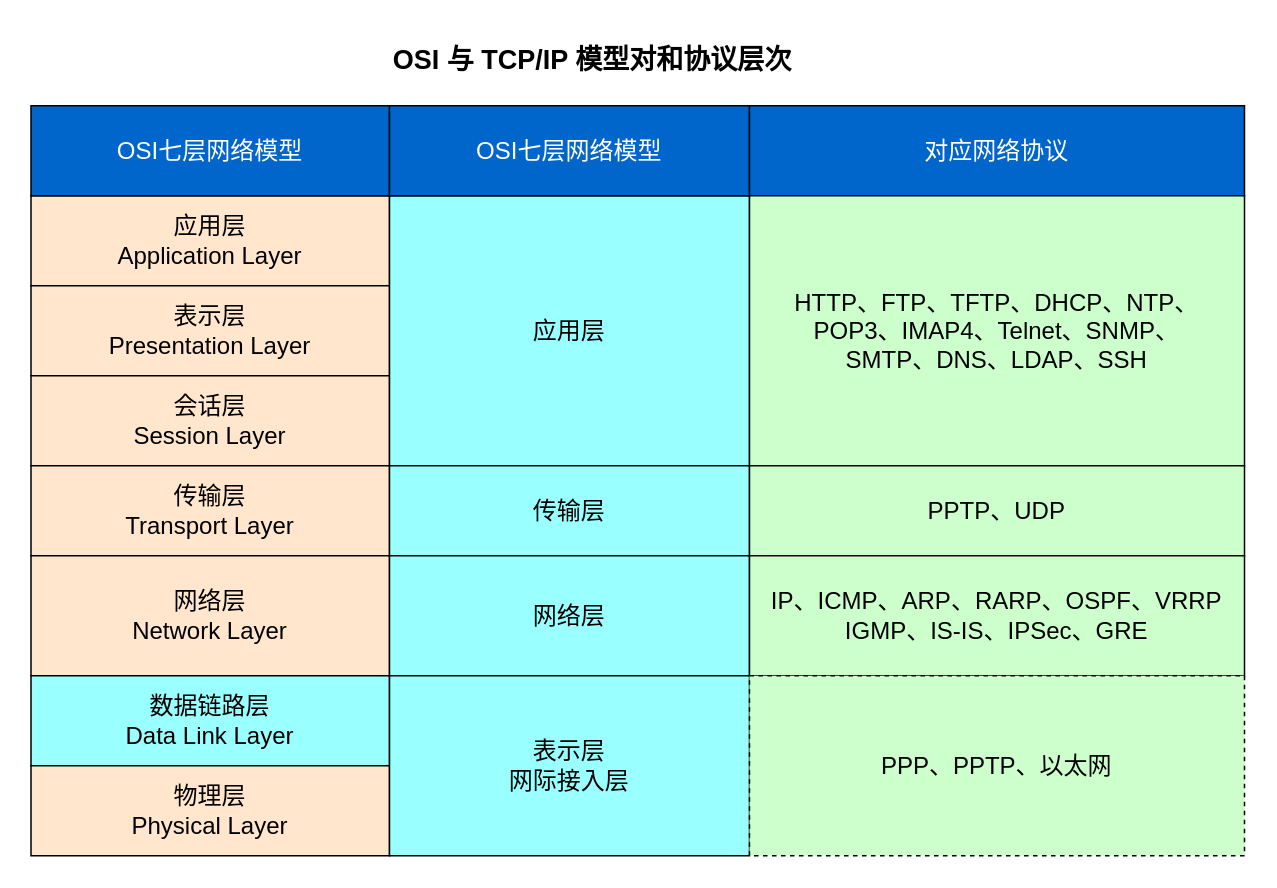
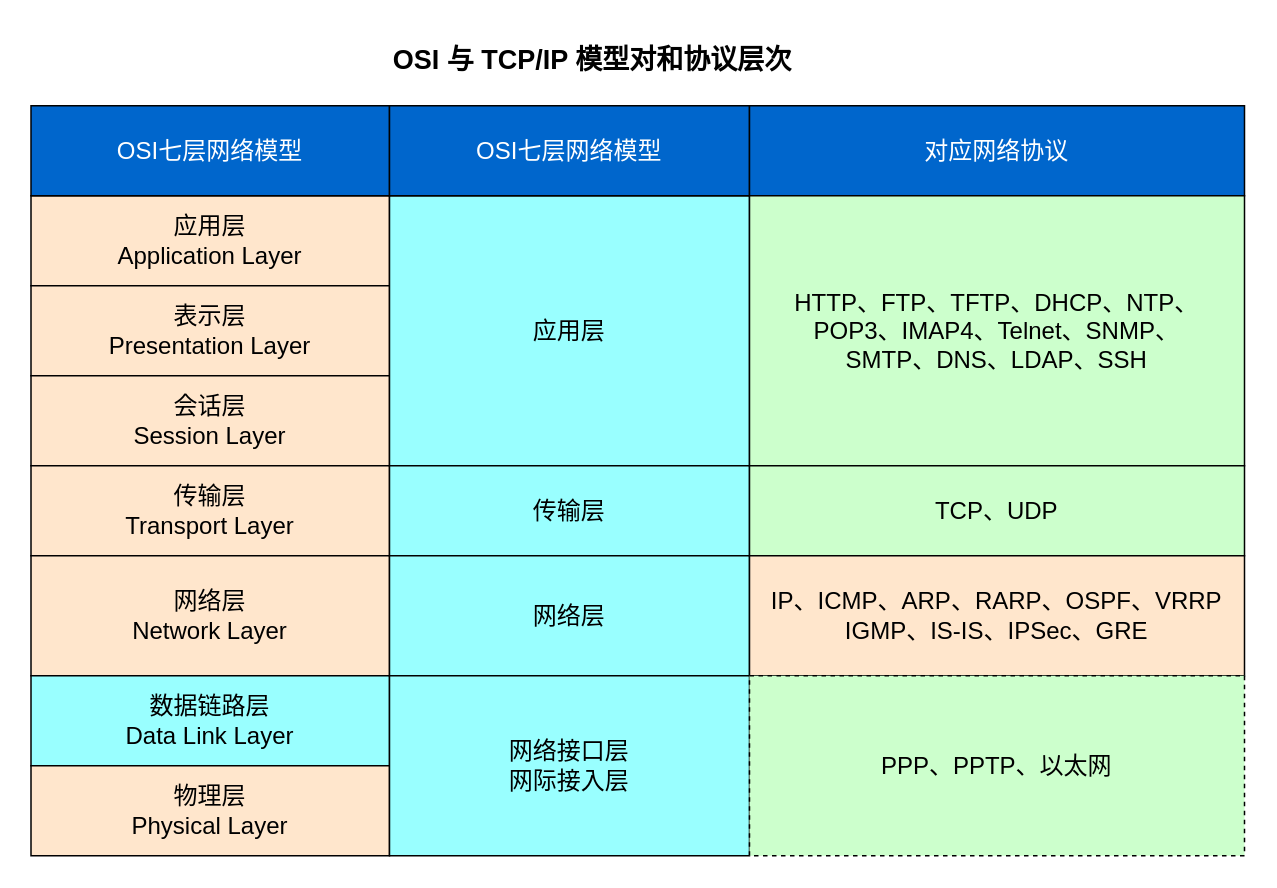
node "PPTP、UDP": label "PPTP、UDP" -> "TCP、UDP"
node "IP、ICMP、ARP、RARP、OSPF、VRRP IGMP、IS-IS、IPSec、GRE": fillcolor #ccffcc -> #ffe6cc
node "表示层 网际接入层": label "表示层 网际接入层" -> "网络接口层 网际接入层"
